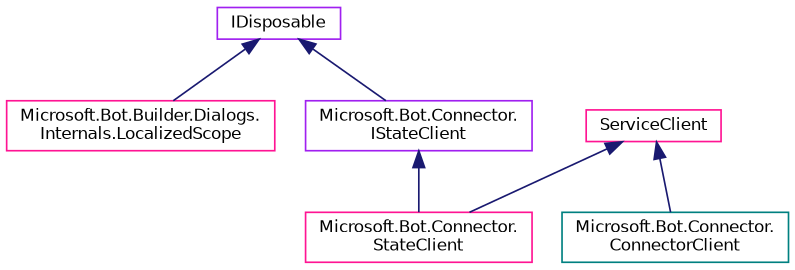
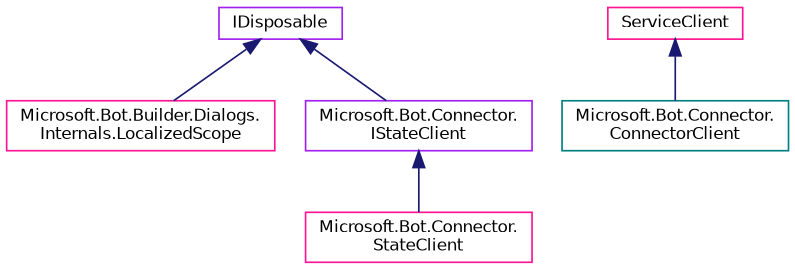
edge "Microsoft.Bot.Connector. StateClient" -> "ServiceClient": removed
